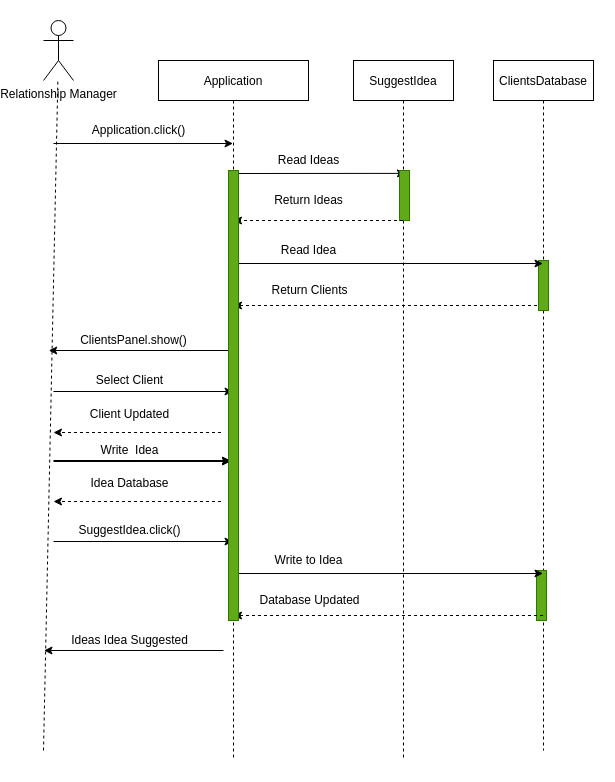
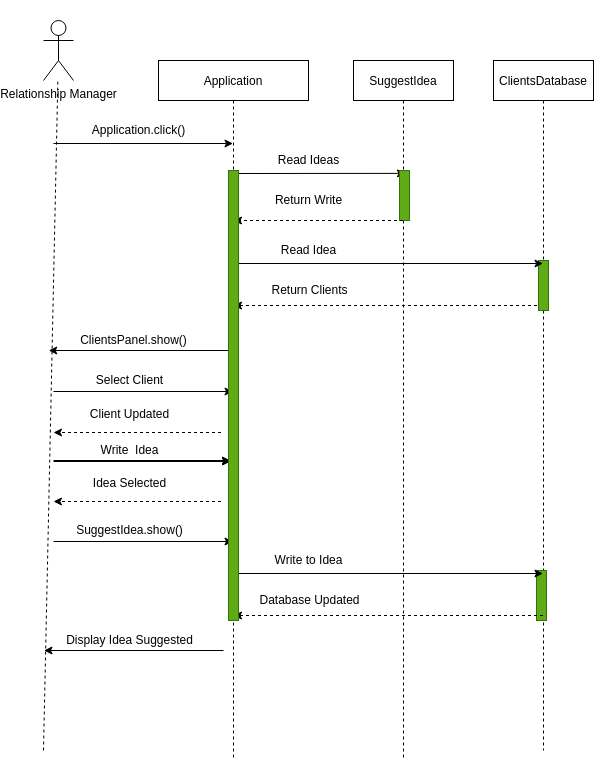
node "Return Ideas": label "Return Ideas" -> "Return Write"
node "Idea Database": label "Idea Database" -> "Idea Selected"
node "SuggestIdea.click()": label "SuggestIdea.click()" -> "SuggestIdea.show()"
node "Ideas Idea Suggested": label "Ideas Idea Suggested" -> "Display Idea Suggested"
